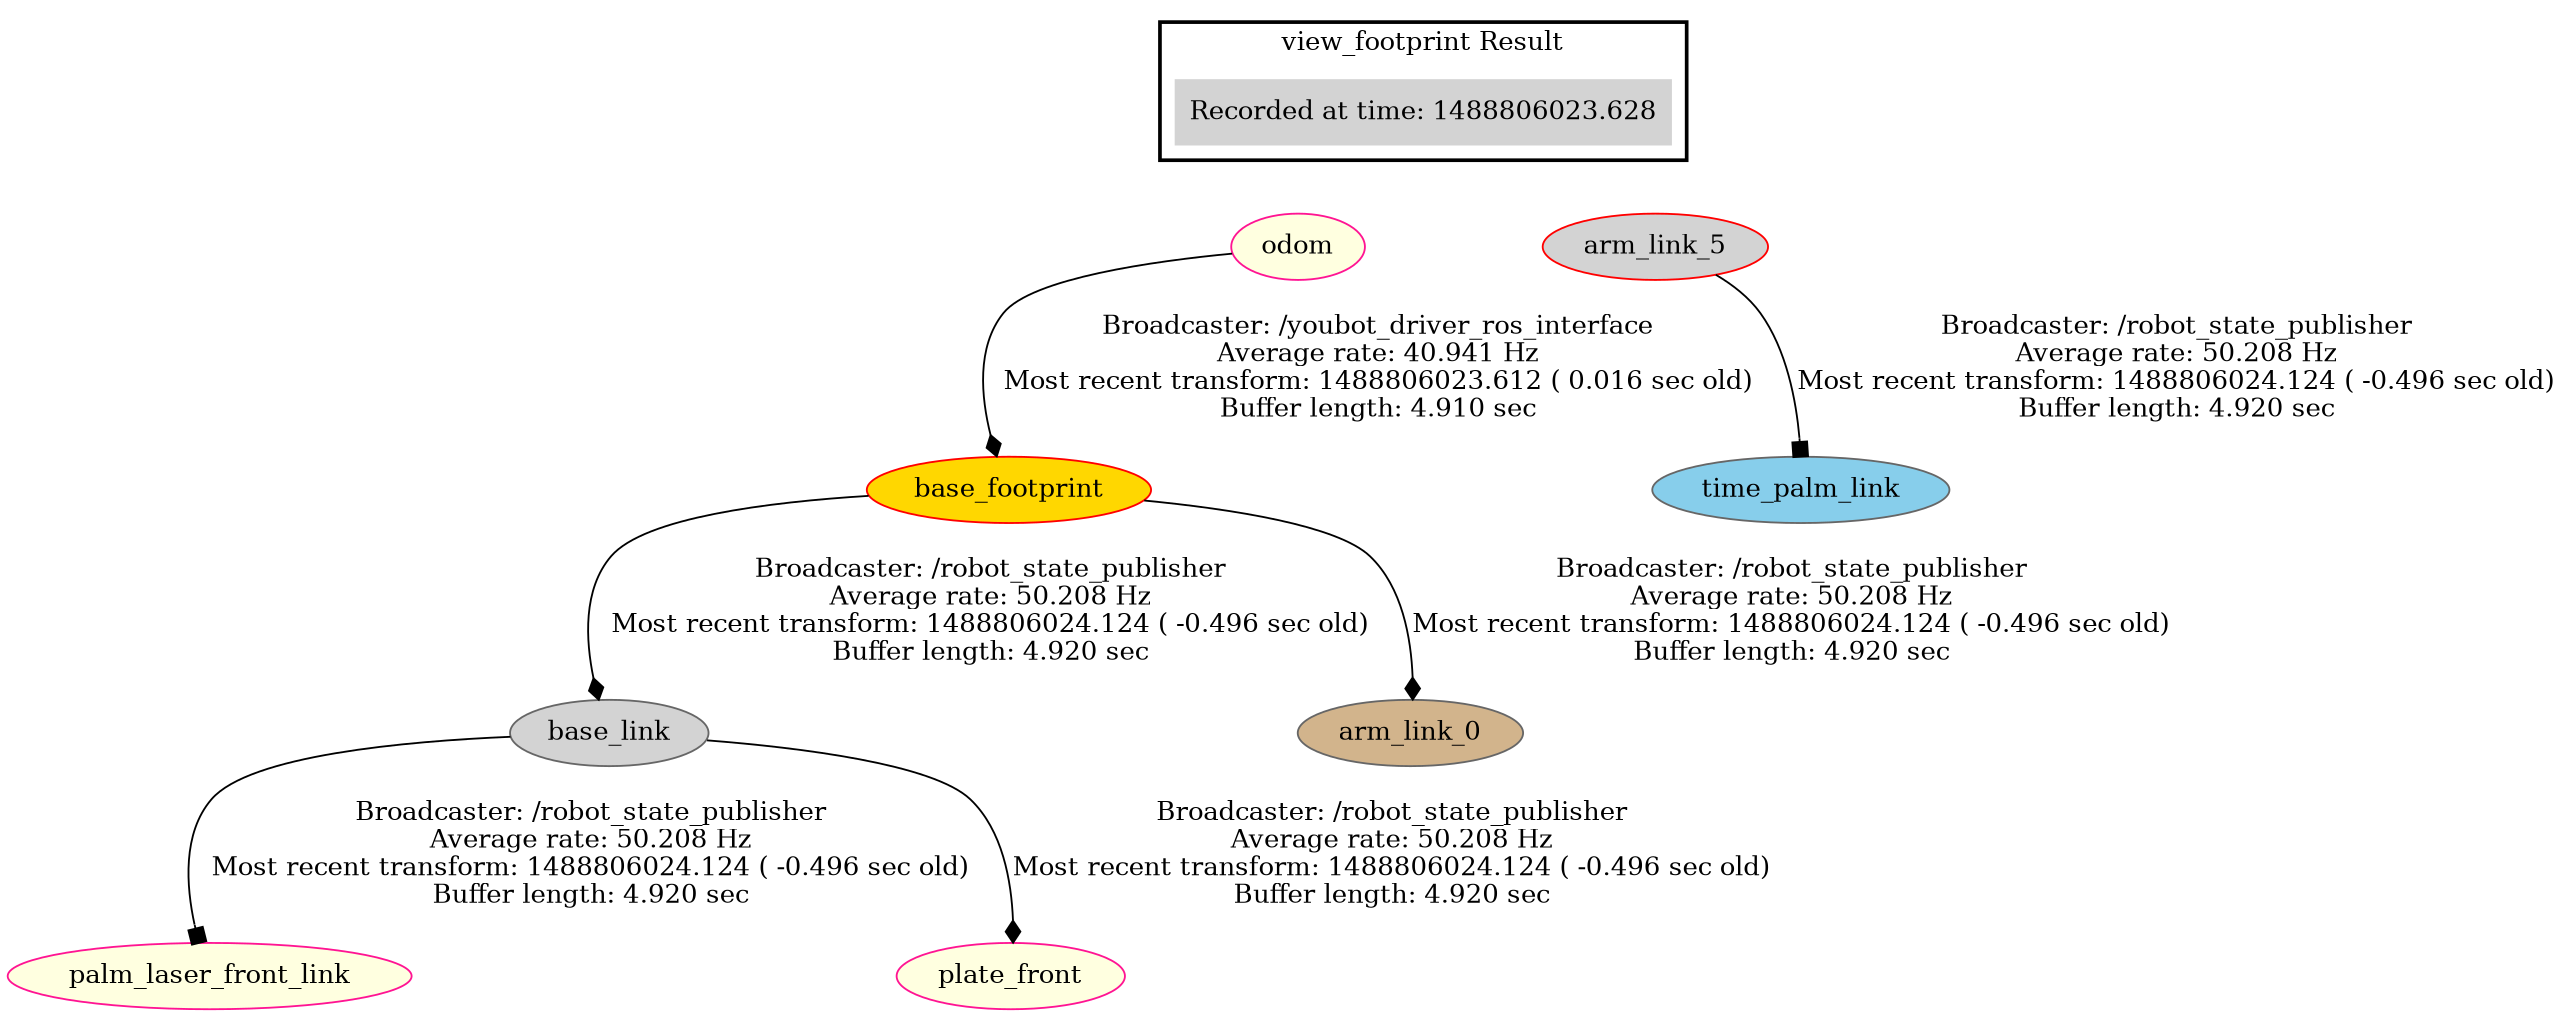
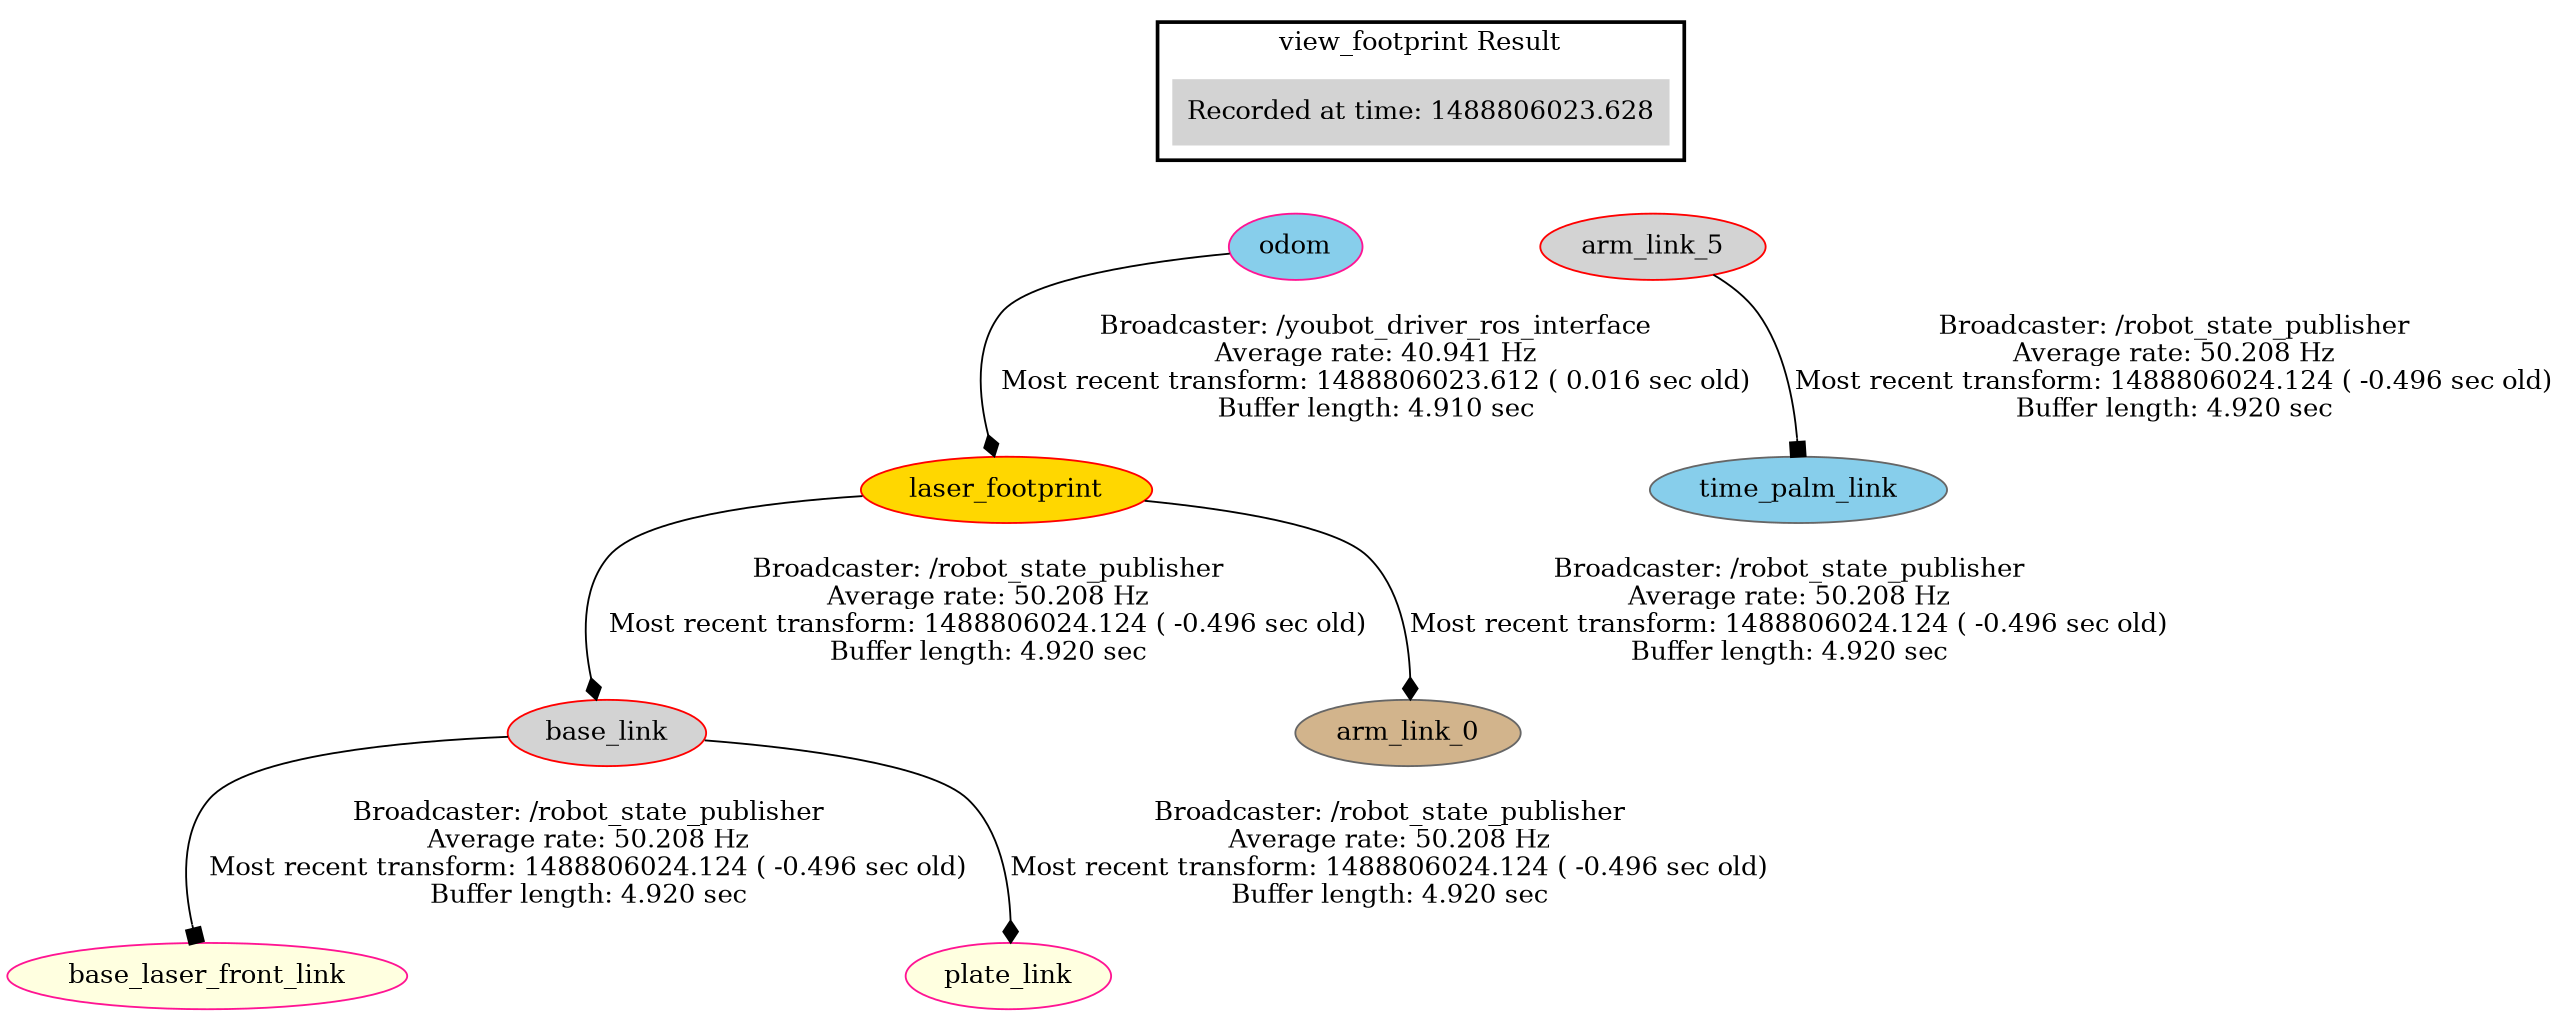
node "odom": fillcolor lightyellow -> skyblue
node "base_footprint": label "base_footprint" -> "laser_footprint"
node "base_link": color gray40 -> red
node "palm_laser_front_link": label "palm_laser_front_link" -> "base_laser_front_link"
node "plate_front": label "plate_front" -> "plate_link"
